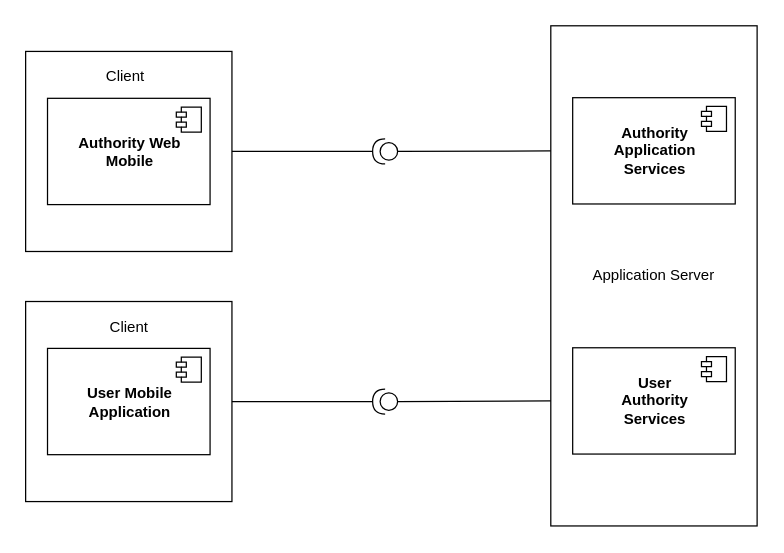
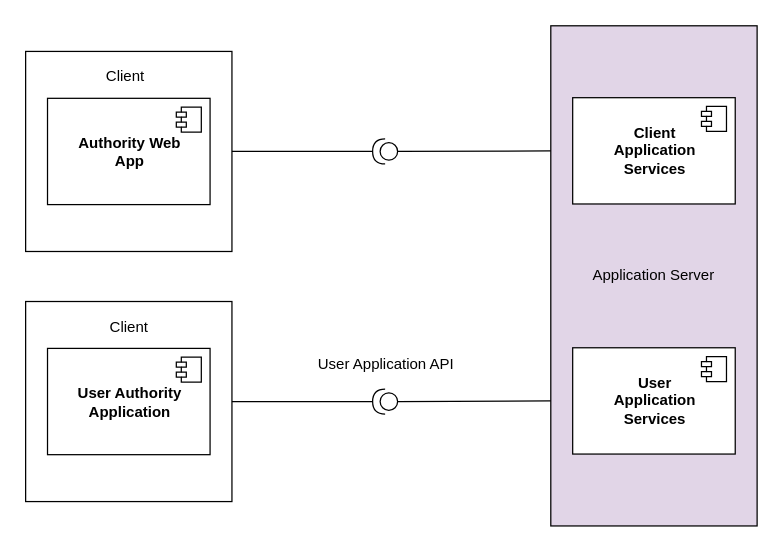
node "Authority Application Services": label "Authority Application Services" -> "Client Application Services"
node "Authority Web Mobile": label "Authority Web Mobile" -> "Authority Web App"
node "Application Server": fillcolor #ffffff -> #e1d5e7
node "User Application API": added
node "User Authority Services": label "User Authority Services" -> "User Application Services"
node "User Mobile Application": label "User Mobile Application" -> "User Authority Application"
